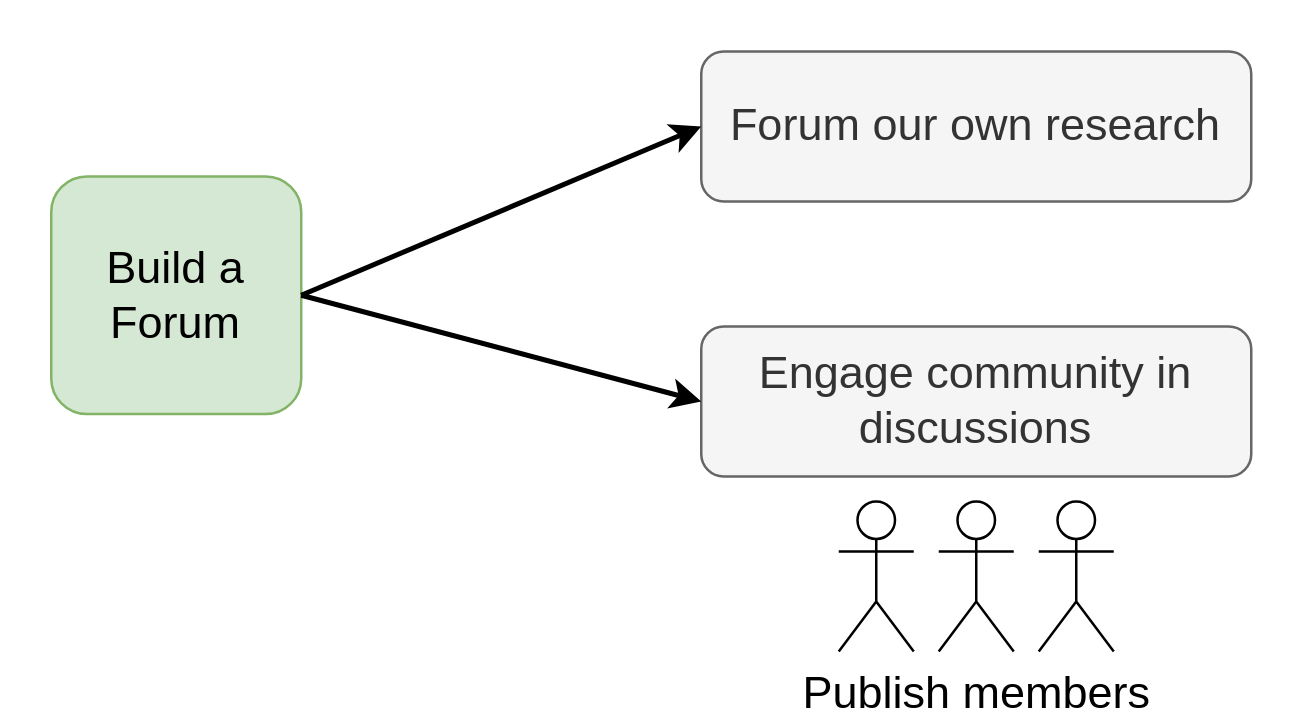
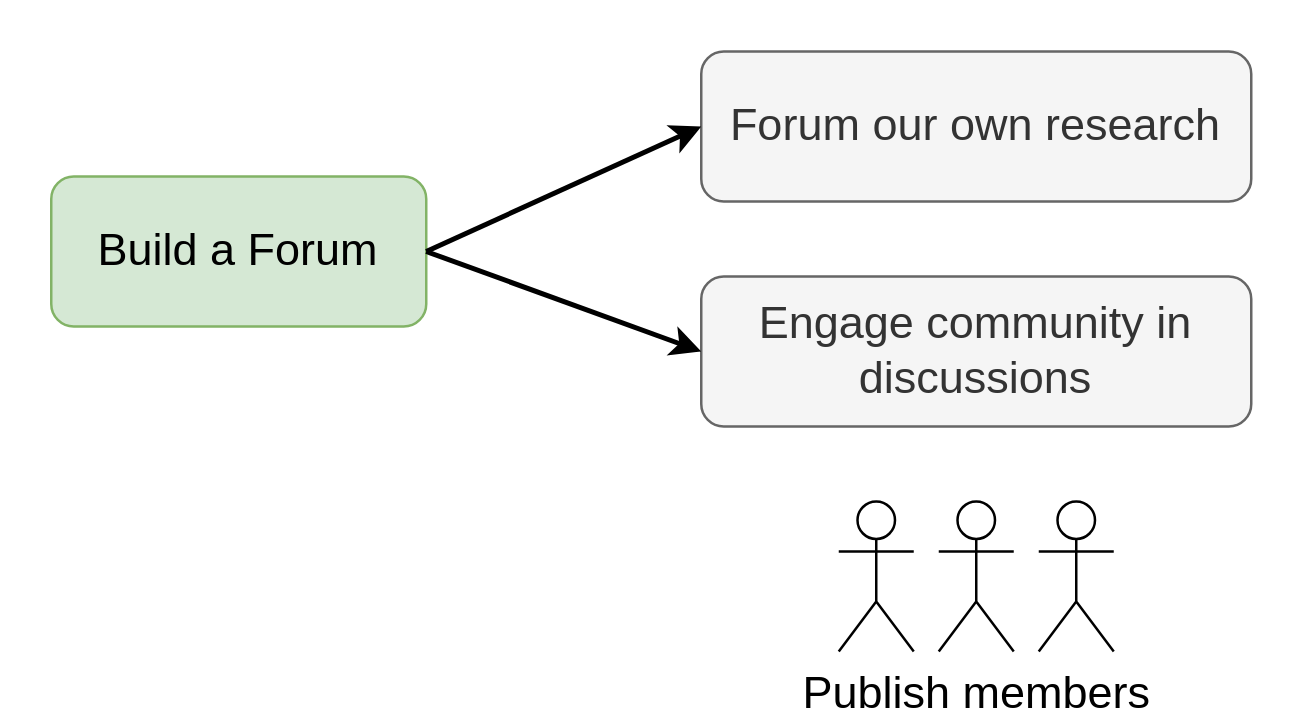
node "Build a Forum": size 250x238 -> 375x150
node "Engage community in discussions": moved (976, 401) -> (976, 351)
